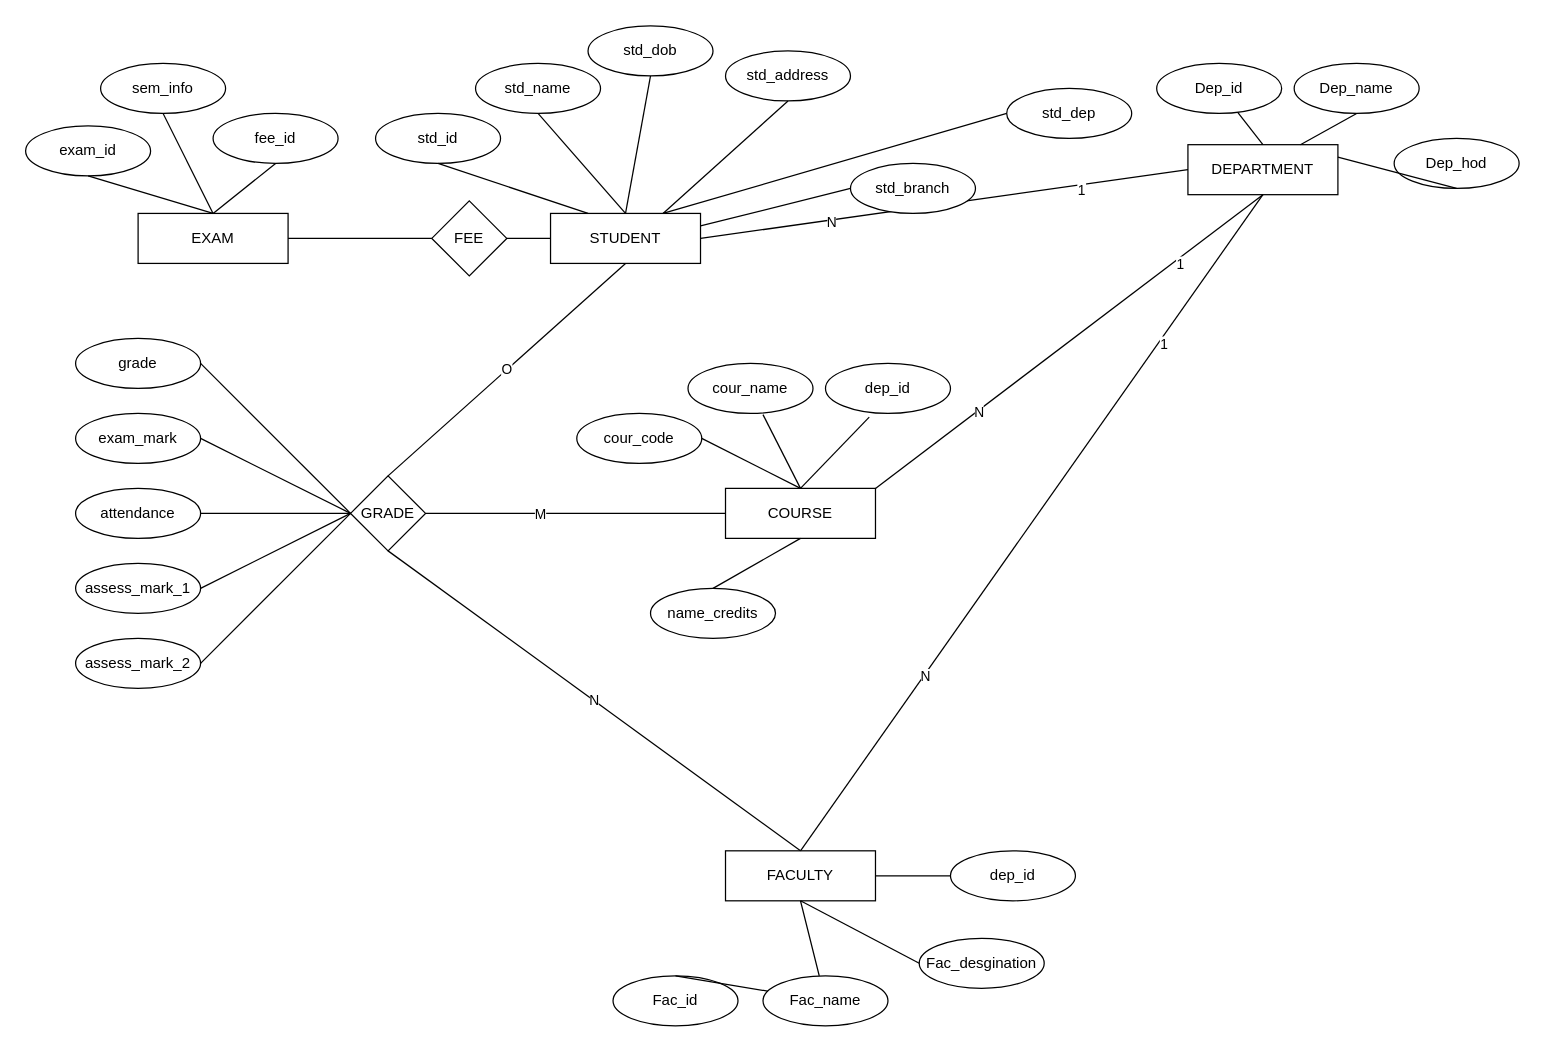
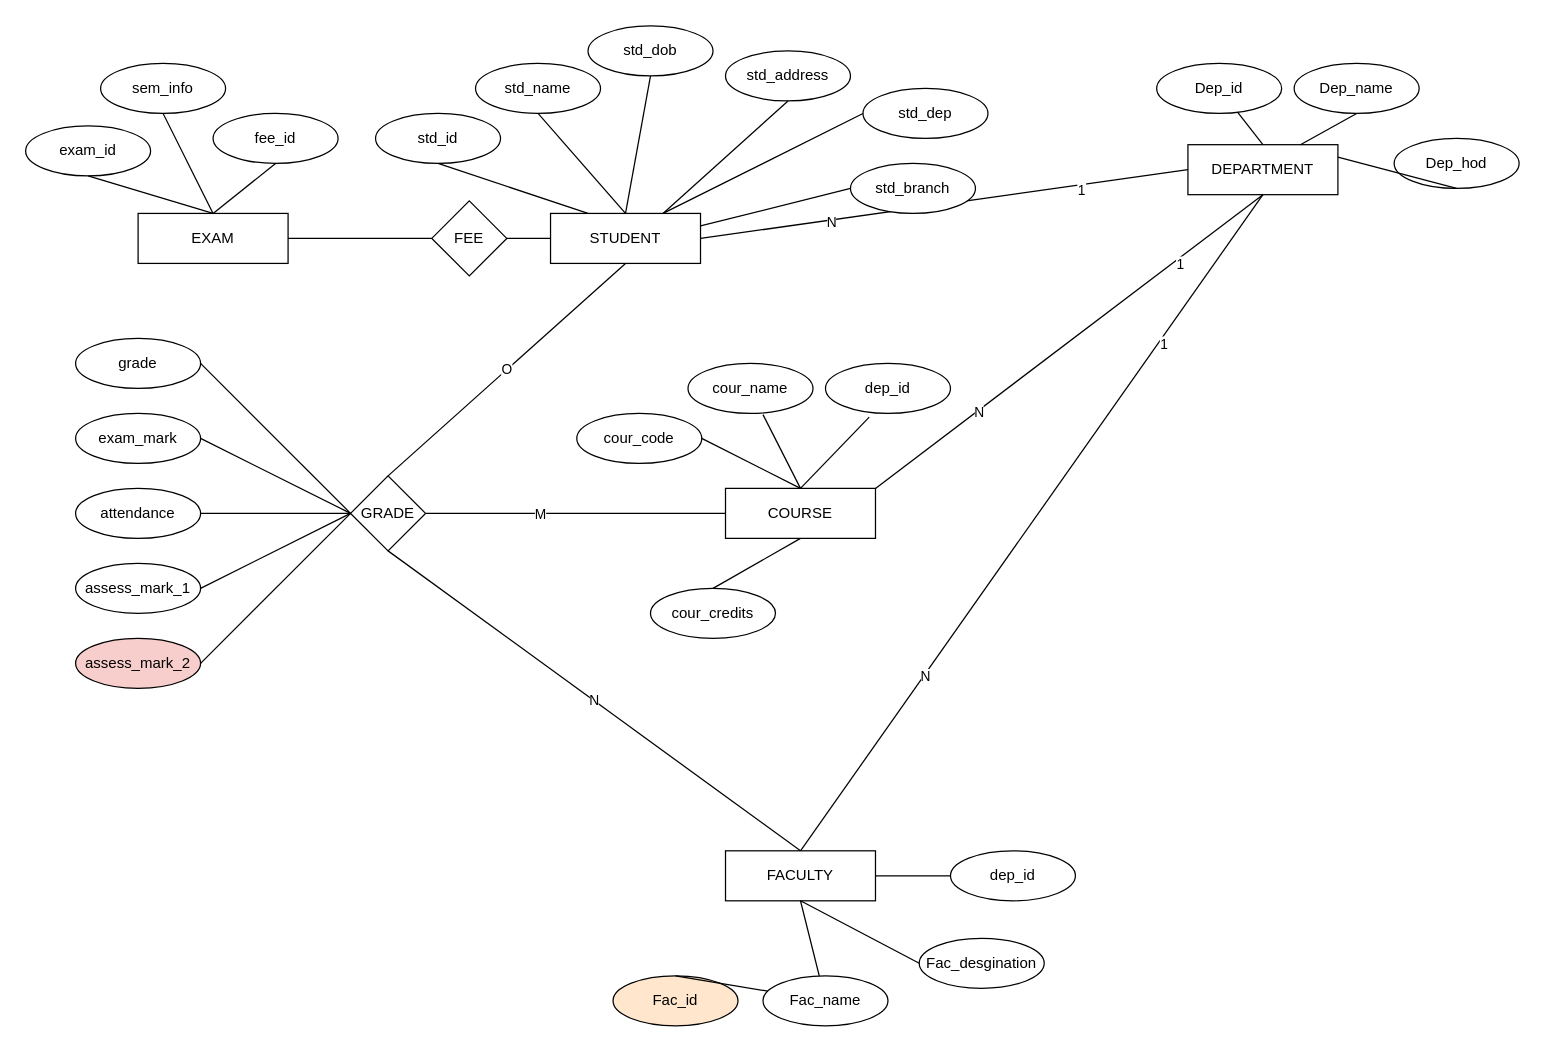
node "std_dep": moved (1069, 113) -> (926, 113)
node "name_credits": label "name_credits" -> "cour_credits"
node "assess_mark_2": fillcolor #ffffff -> #f8cecc
node "Fac_id": fillcolor #ffffff -> #ffe6cc
